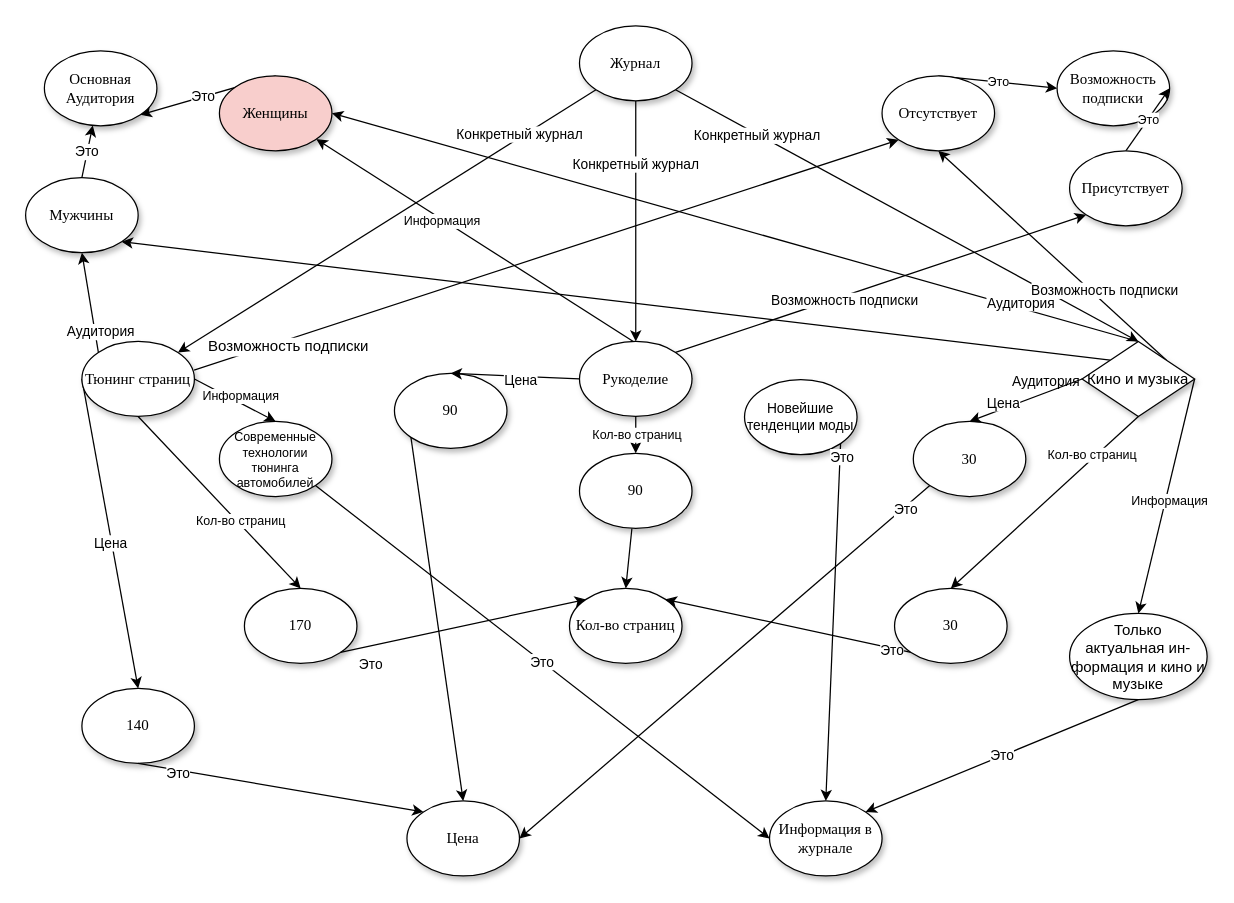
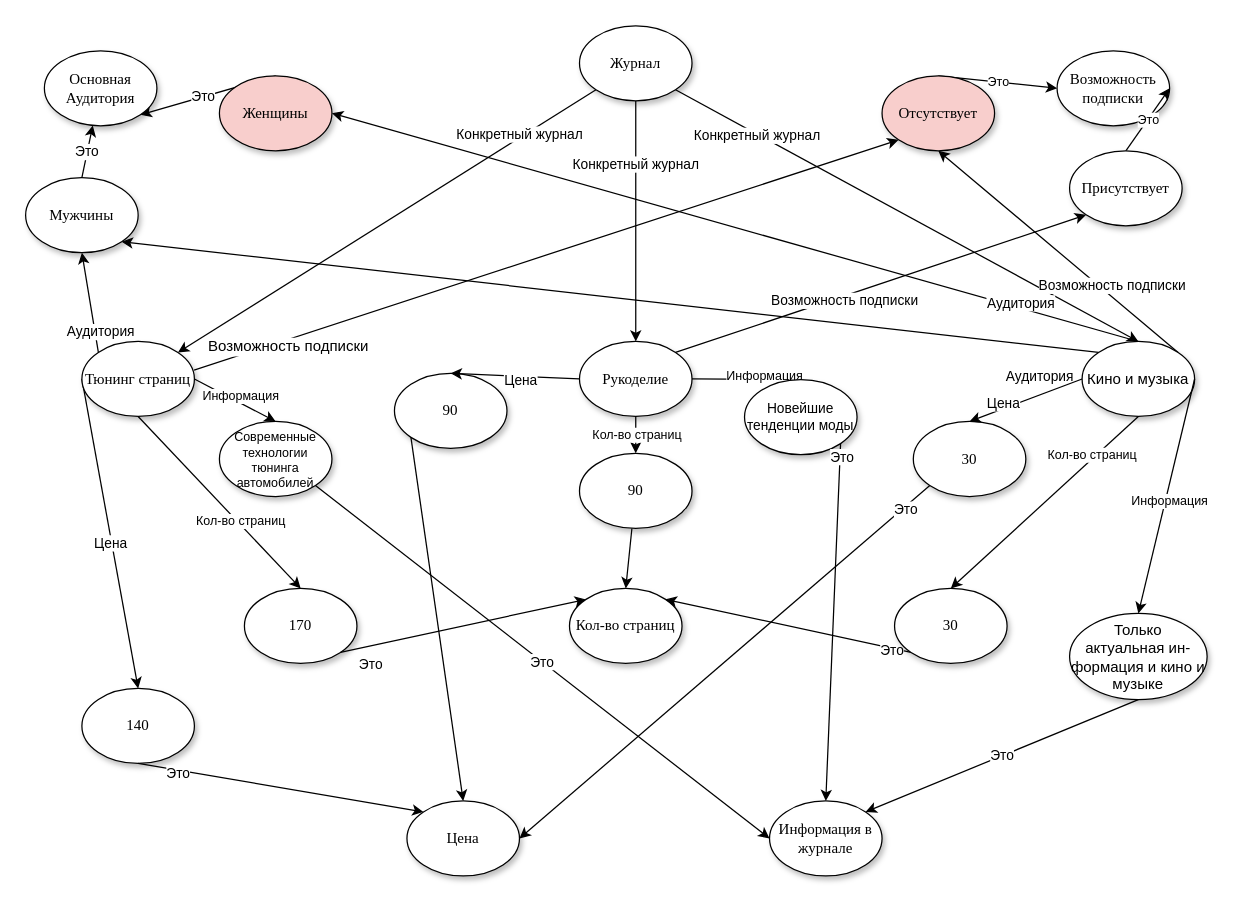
node "Отсутствует": fillcolor #ffffff -> #f8cecc
edge "Рукоделие" -> "Женщины": now "Рукоделие" -> "Новейшиетенденции моды"
node "Кино и музыка": shape diamond -> ellipse
